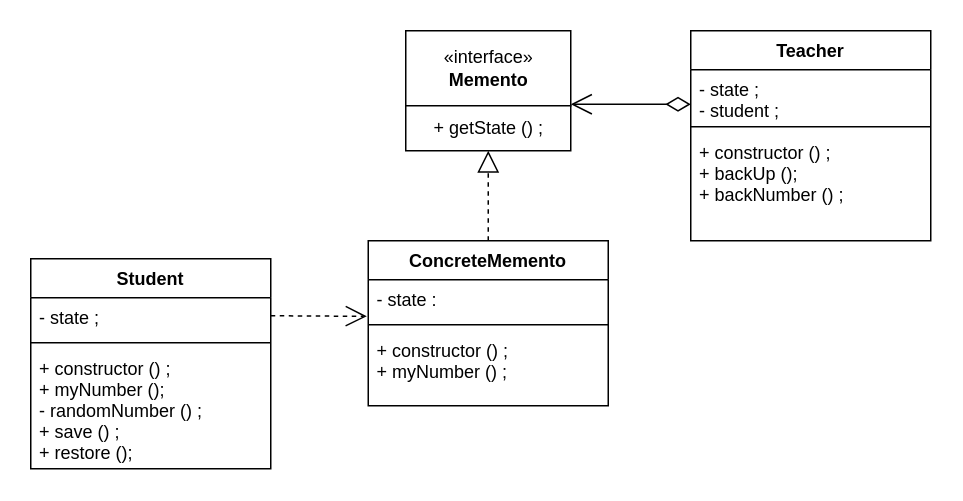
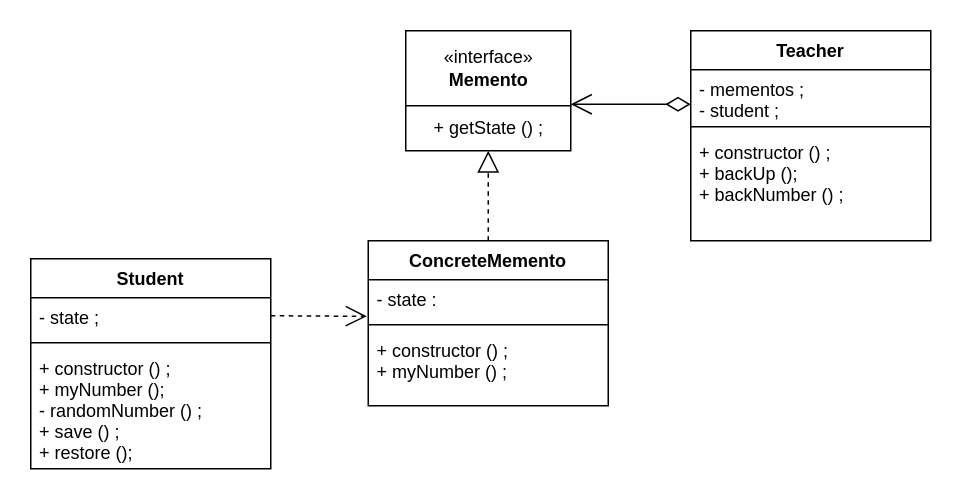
node "- state ; - student ;": label "- state ; - student ;" -> "- mementos ; - student ;"
